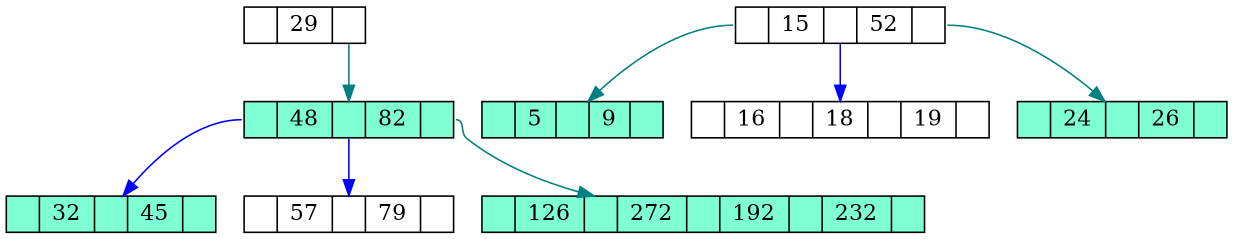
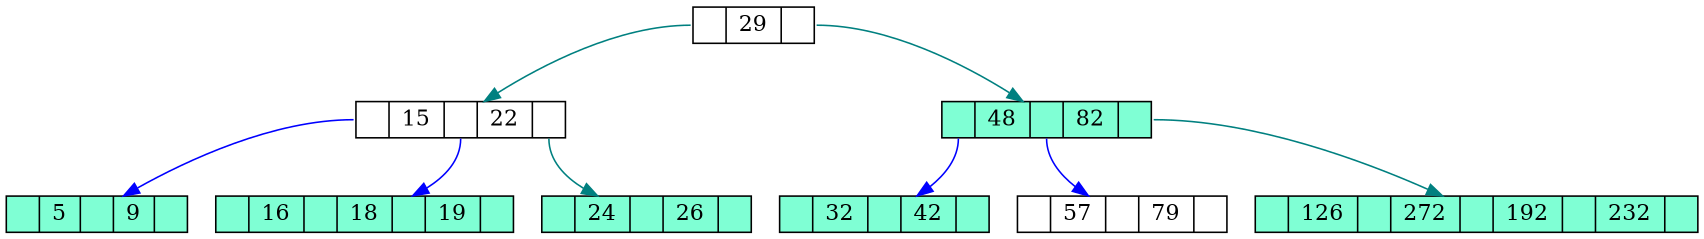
node "15": text "52" -> "22"
edge "29" -> "15": added
edge "15" -> "5": color teal -> blue
node "16": fillcolor white -> aquamarine
node "32": text "45" -> "42"
